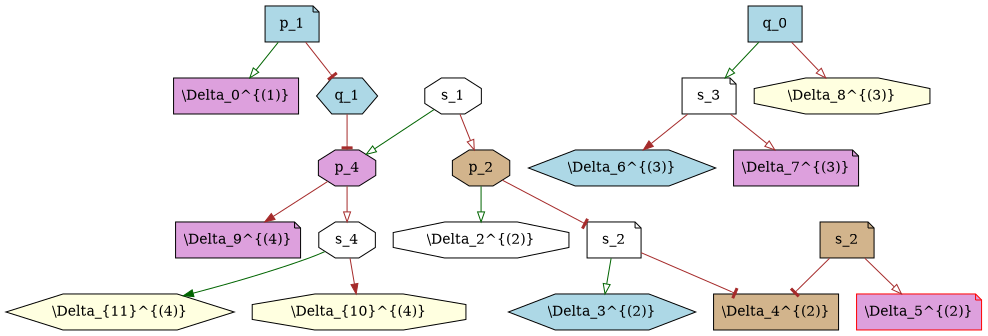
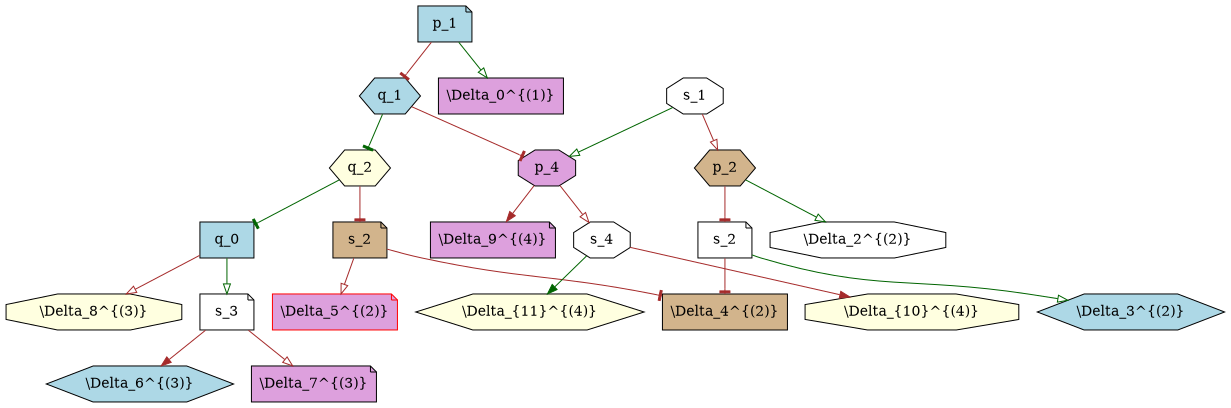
node "q_2": added
node "p_2": shape octagon -> hexagon
